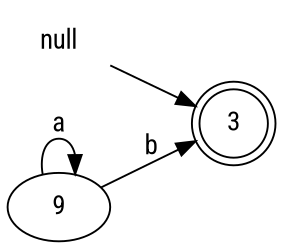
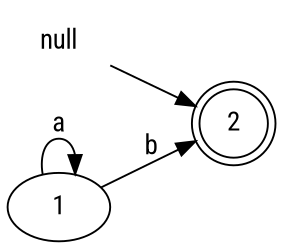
node "3": label "3" -> "2"
node "9": label "9" -> "1"
